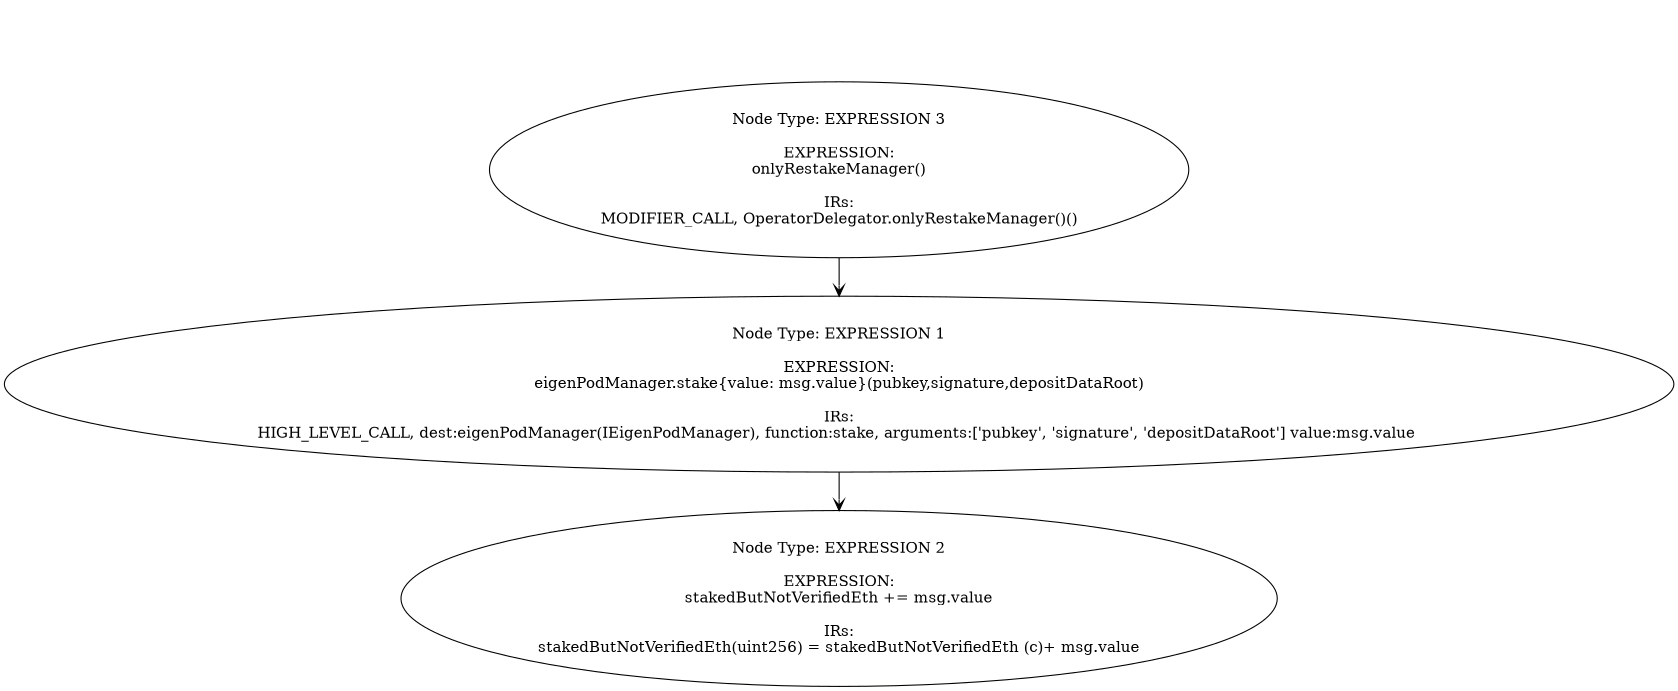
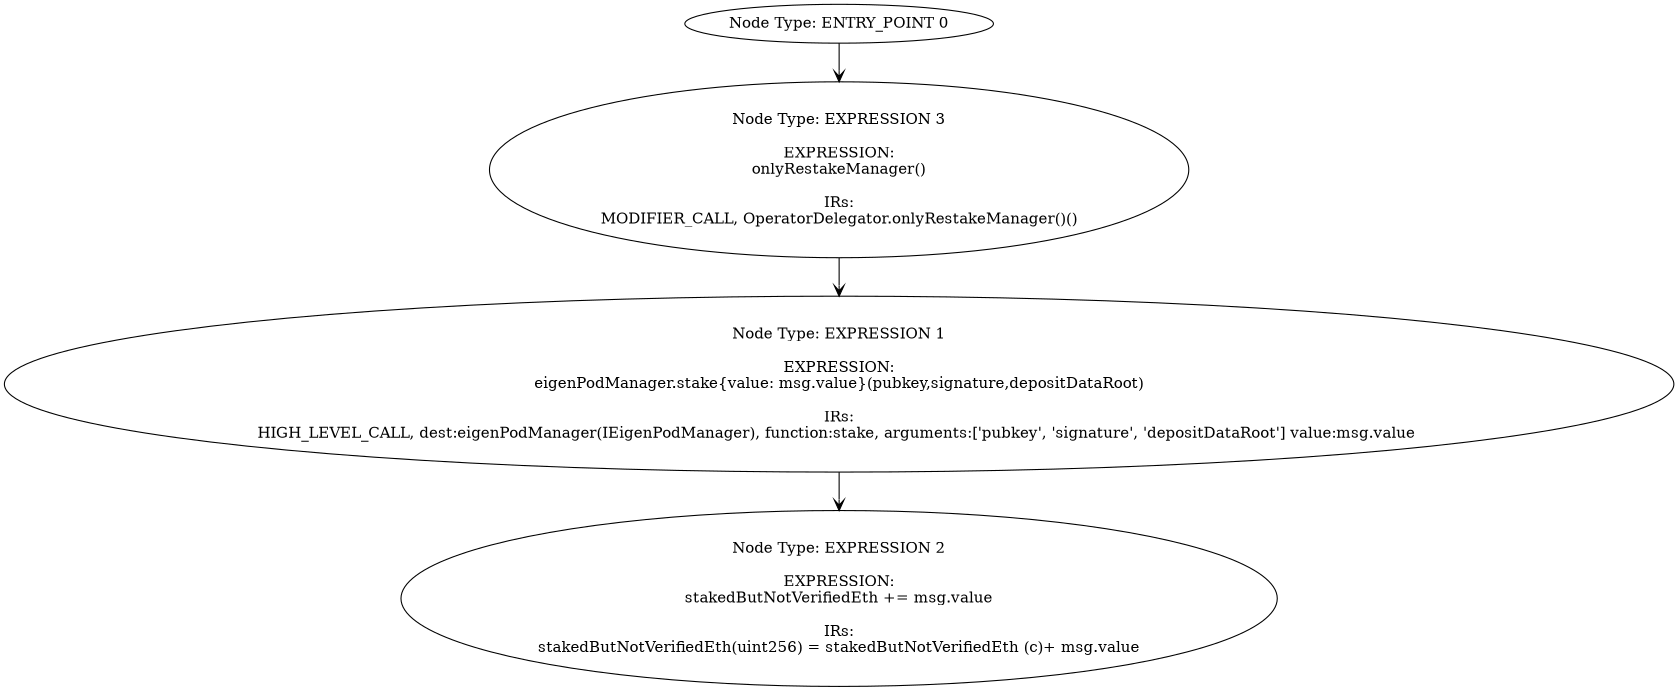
node "Node Type: ENTRY_POINT 0": added
